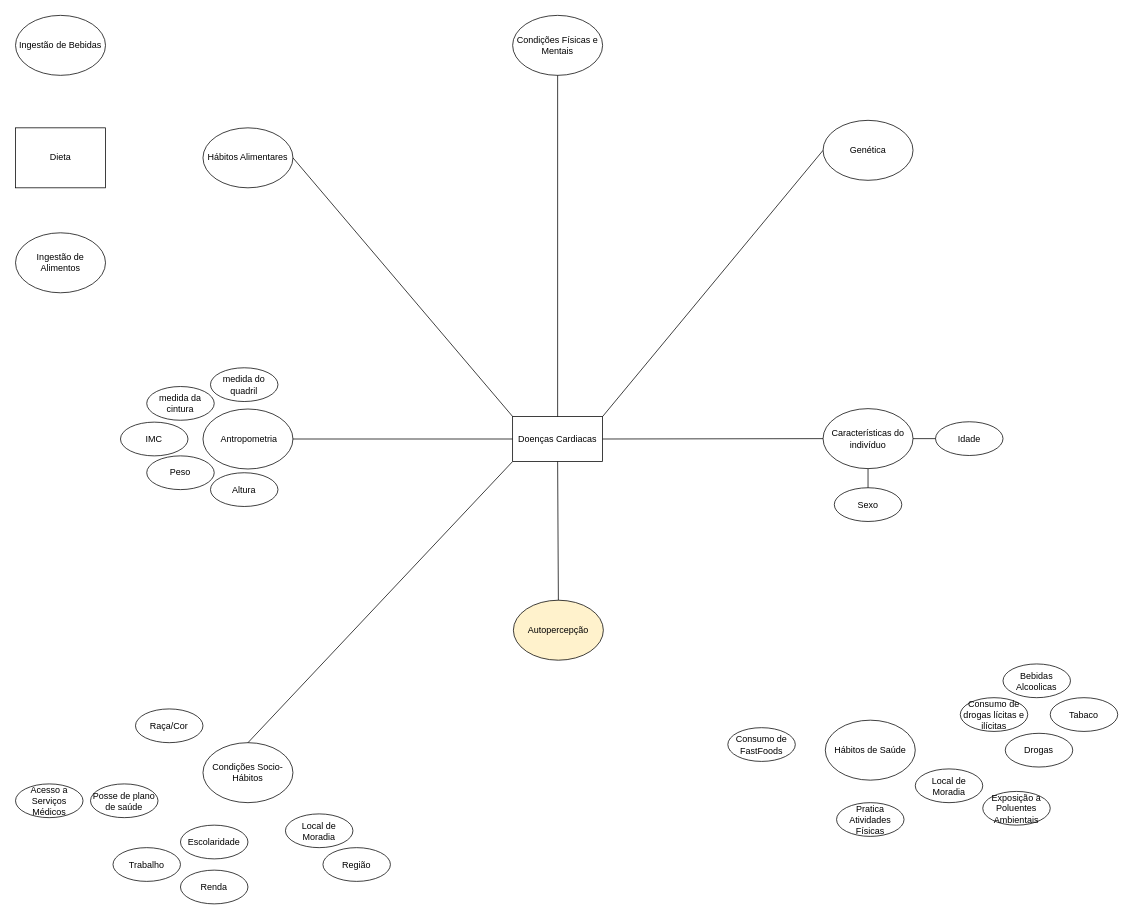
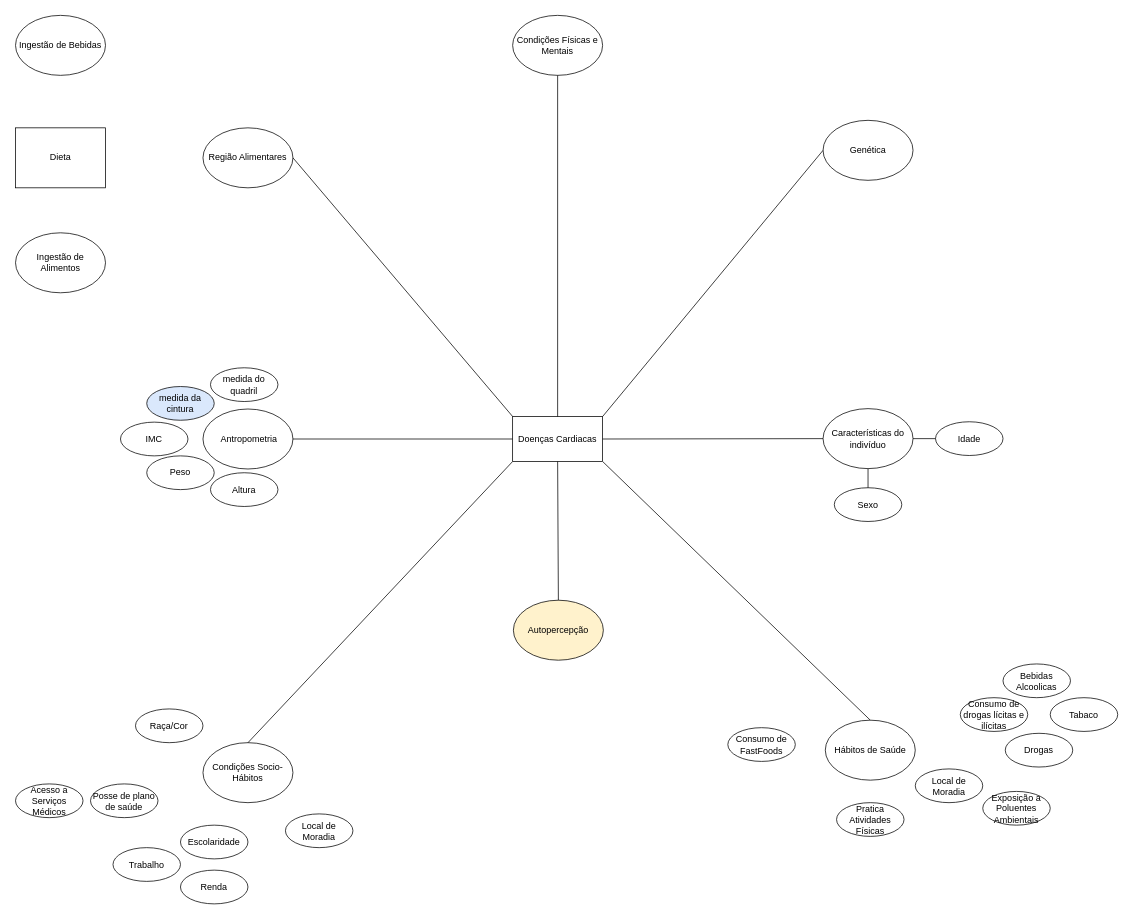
node "Hábitos Alimentares": label "Hábitos Alimentares" -> "Região Alimentares"
node "medida da cintura": fillcolor #ffffff -> #dae8fc
edge "Doenças Cardiacas" -- "Hábitos de Saúde": added
node "Região": removed
